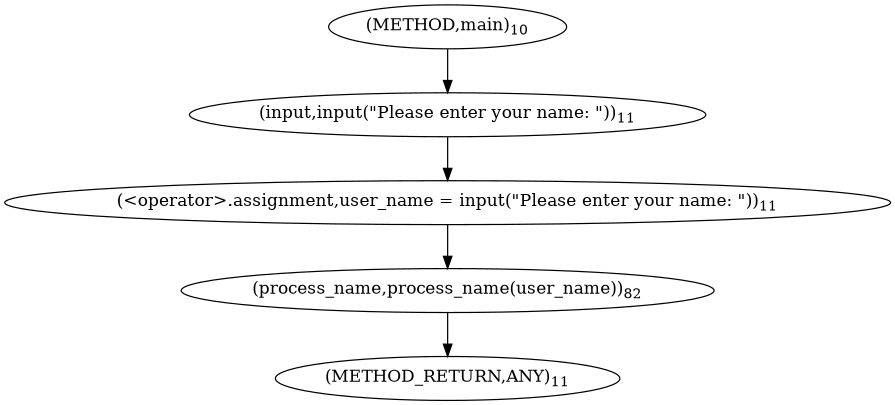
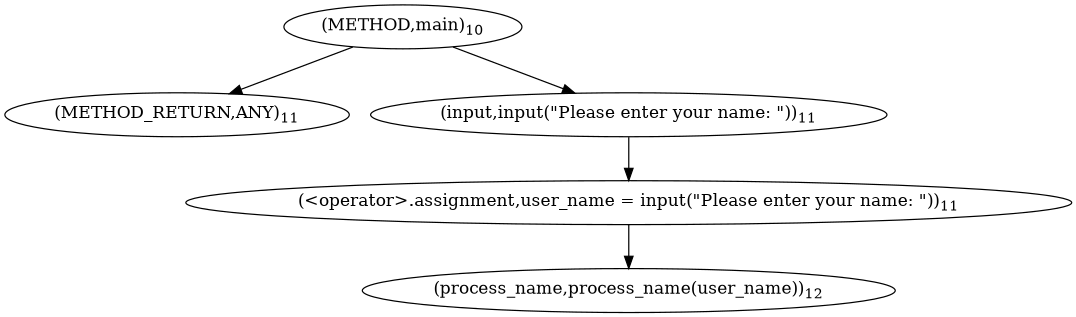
node "(process_name,process_name(user_name))": text "82" -> "12"
edge "(process_name,process_name(user_name))" -> "(METHOD_RETURN,ANY)": now "(METHOD,main)" -> "(METHOD_RETURN,ANY)"
